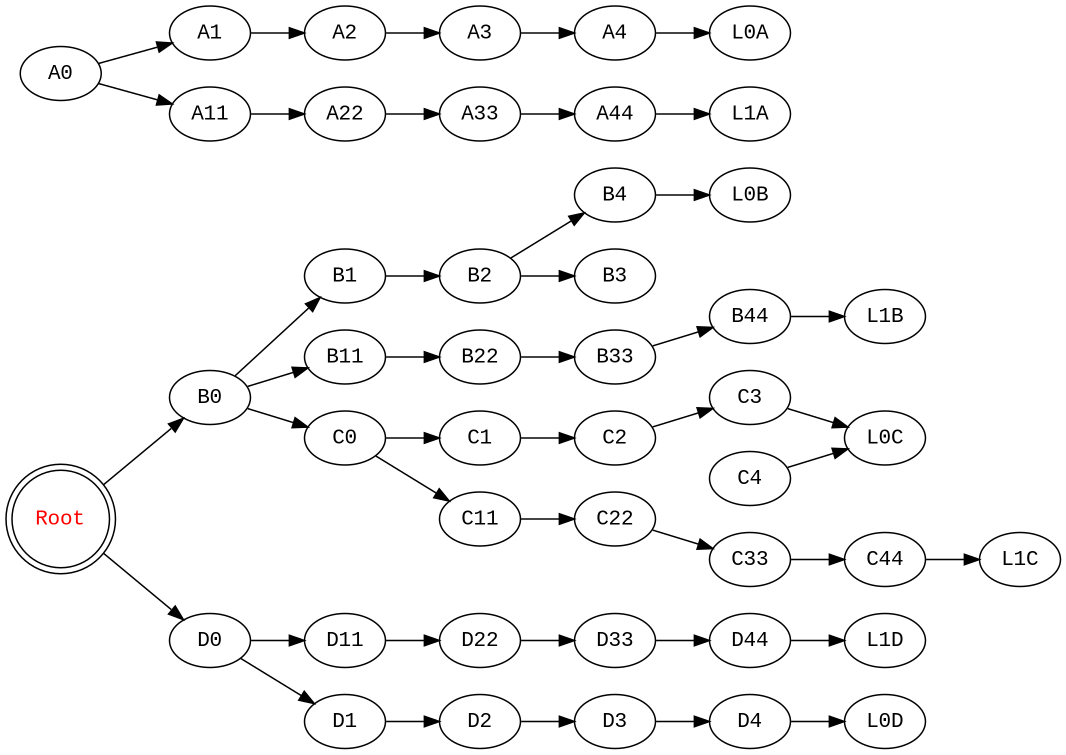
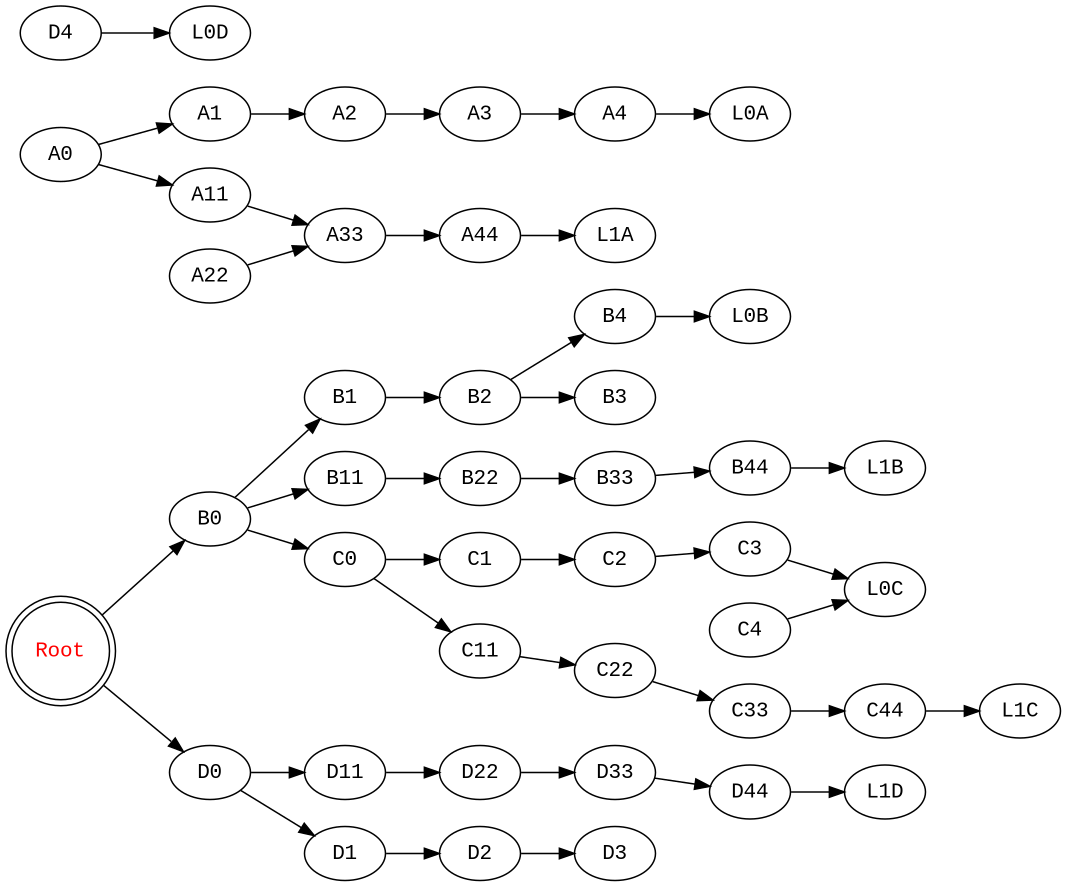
edge "A11" -> "A22": now "A11" -> "A33"
edge "D3" -> "D4": removed
